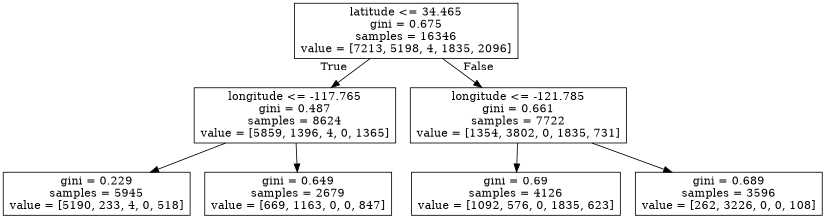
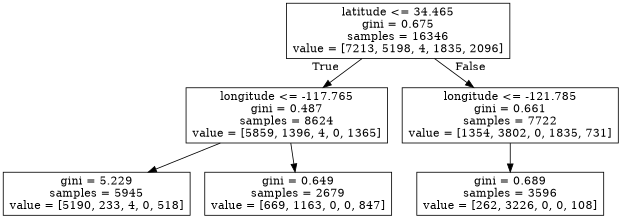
node "gini = 0.229 samples = 5945 value = [5190, 233, 4, 0, 518]": label "gini = 0.229 samples = 5945 value = [5190, 233, 4, 0, 518]" -> "gini = 5.229 samples = 5945 value = [5190, 233, 4, 0, 518]"
node "gini = 0.69 samples = 4126 value = [1092, 576, 0, 1835, 623]": removed
